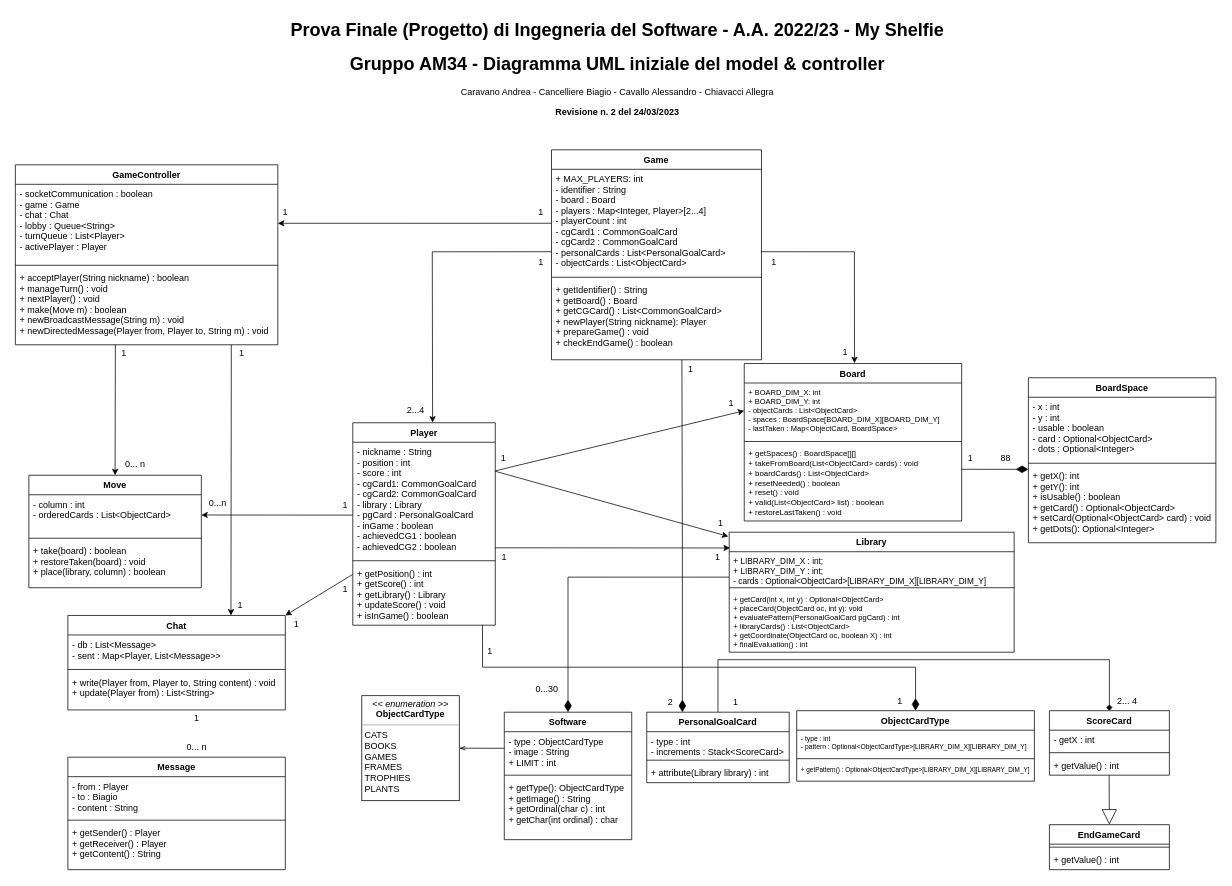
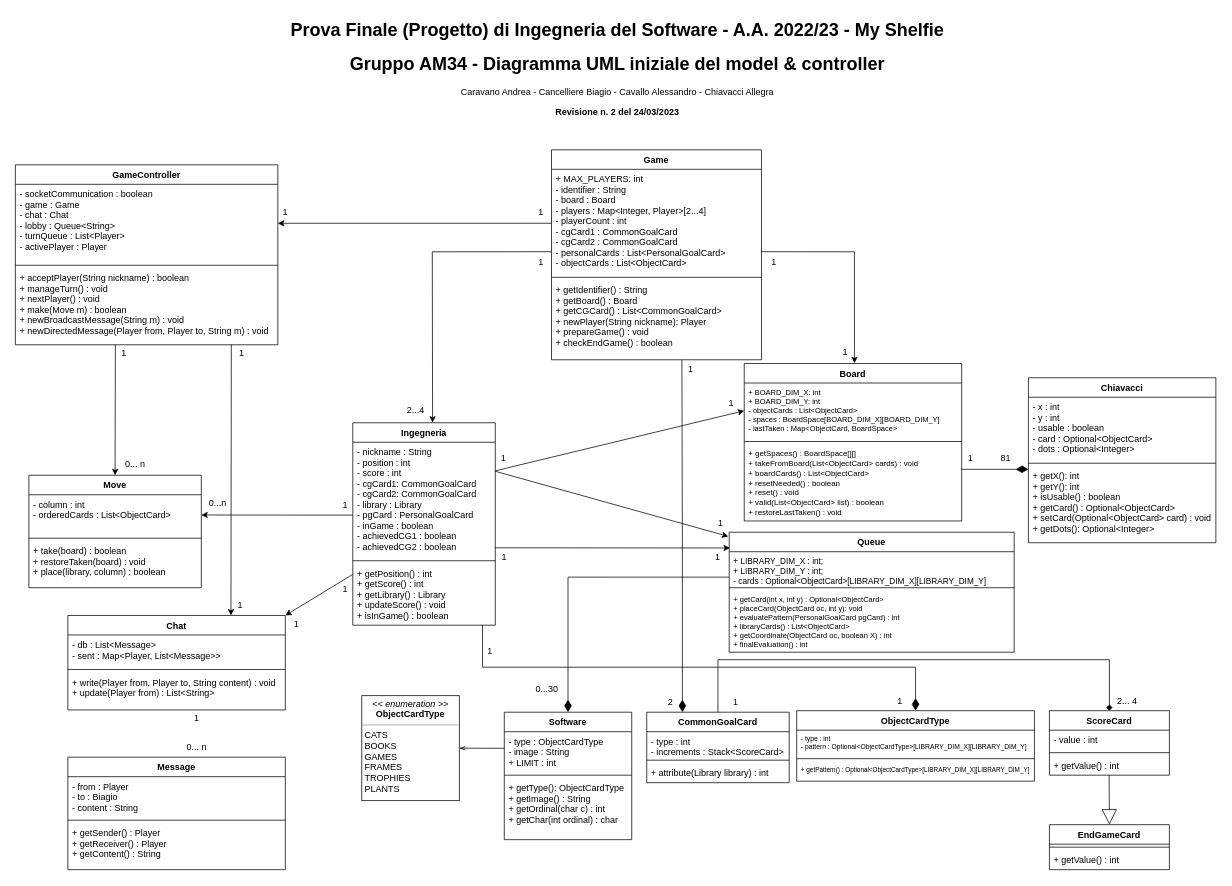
node "BoardSpace": label "BoardSpace" -> "Chiavacci"
node "Player": label "Player" -> "Ingegneria"
node "88": label "88" -> "81"
node "Library": label "Library" -> "Queue"
node "PersonalGoalCard": label "PersonalGoalCard" -> "CommonGoalCard"
node "- getX : int": label "- getX : int" -> "- value : int"
